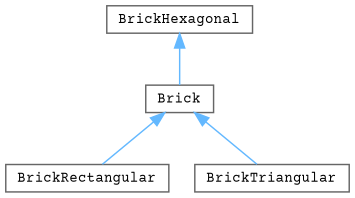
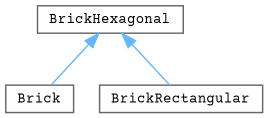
edge "BrickRectangular" -> "Brick": now "BrickRectangular" -> "BrickHexagonal"
node "BrickTriangular": removed
